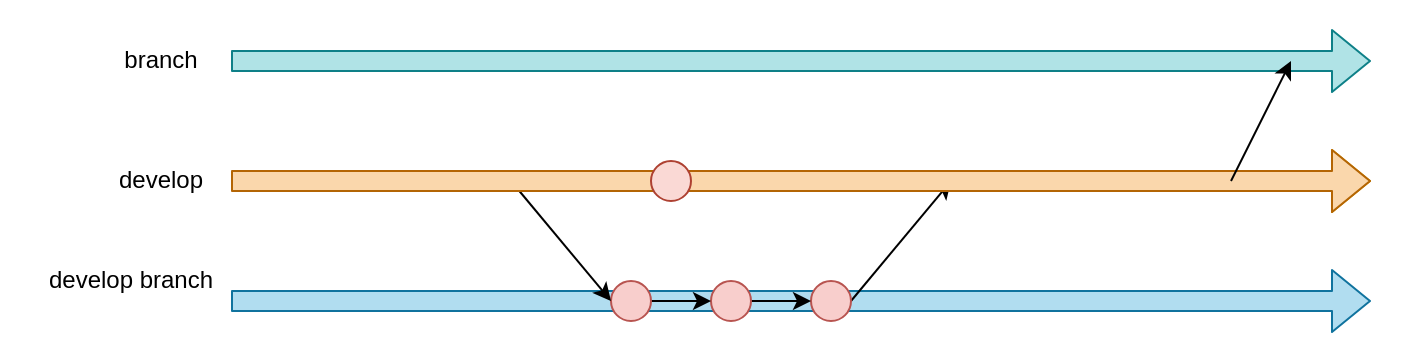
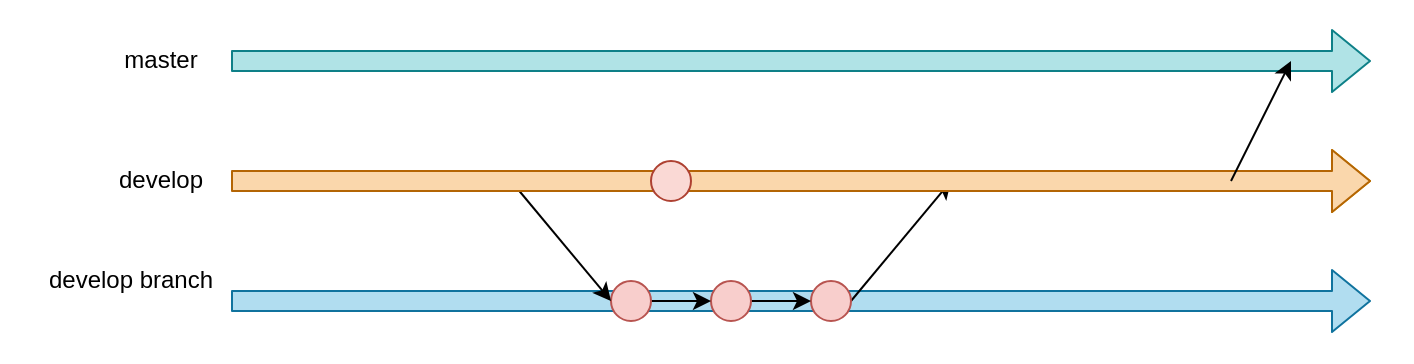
node "branch": label "branch" -> "master"
